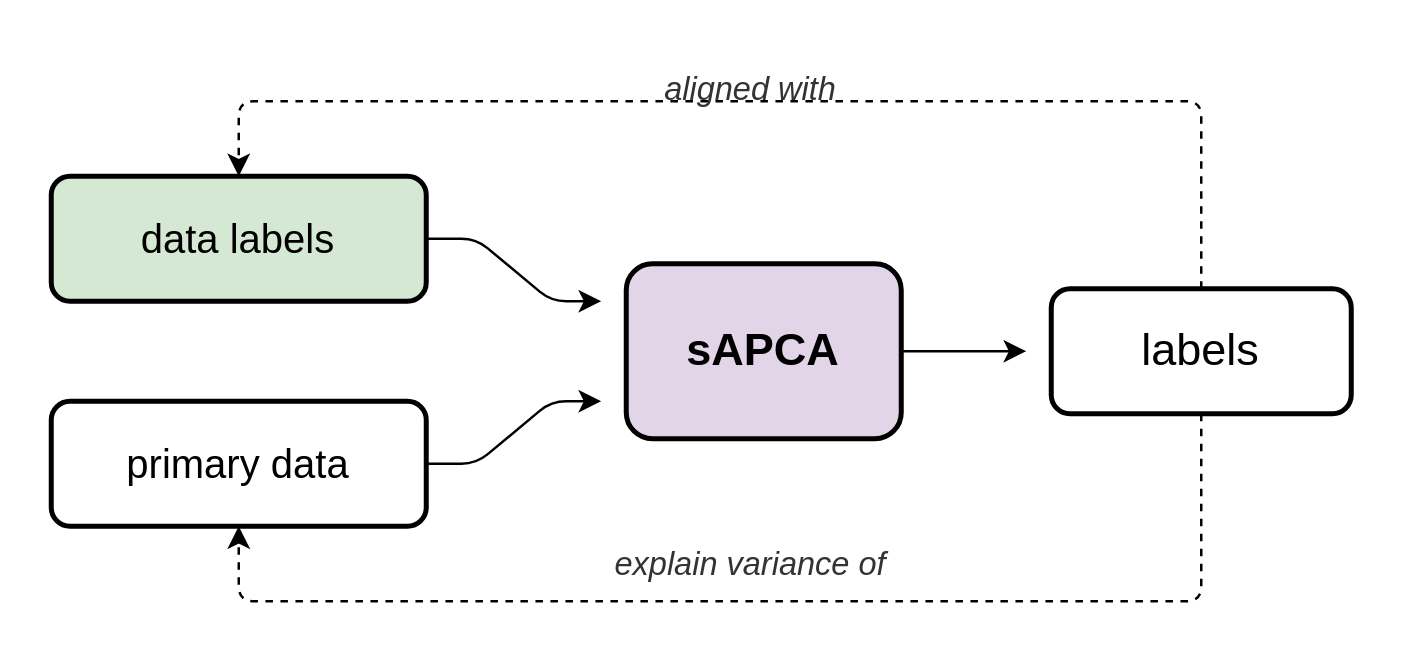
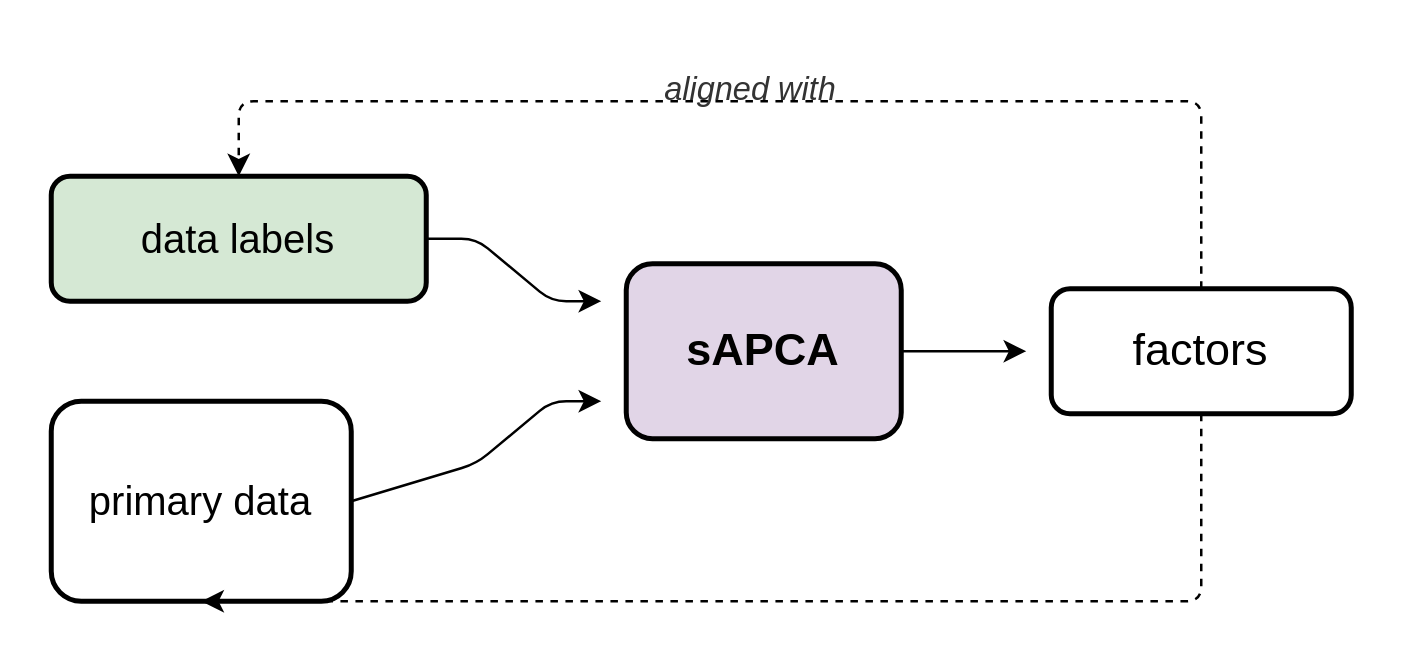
node "labels": label "labels" -> "factors"
node "primary data": size 375x125 -> 300x200
node "explain variance of": removed
